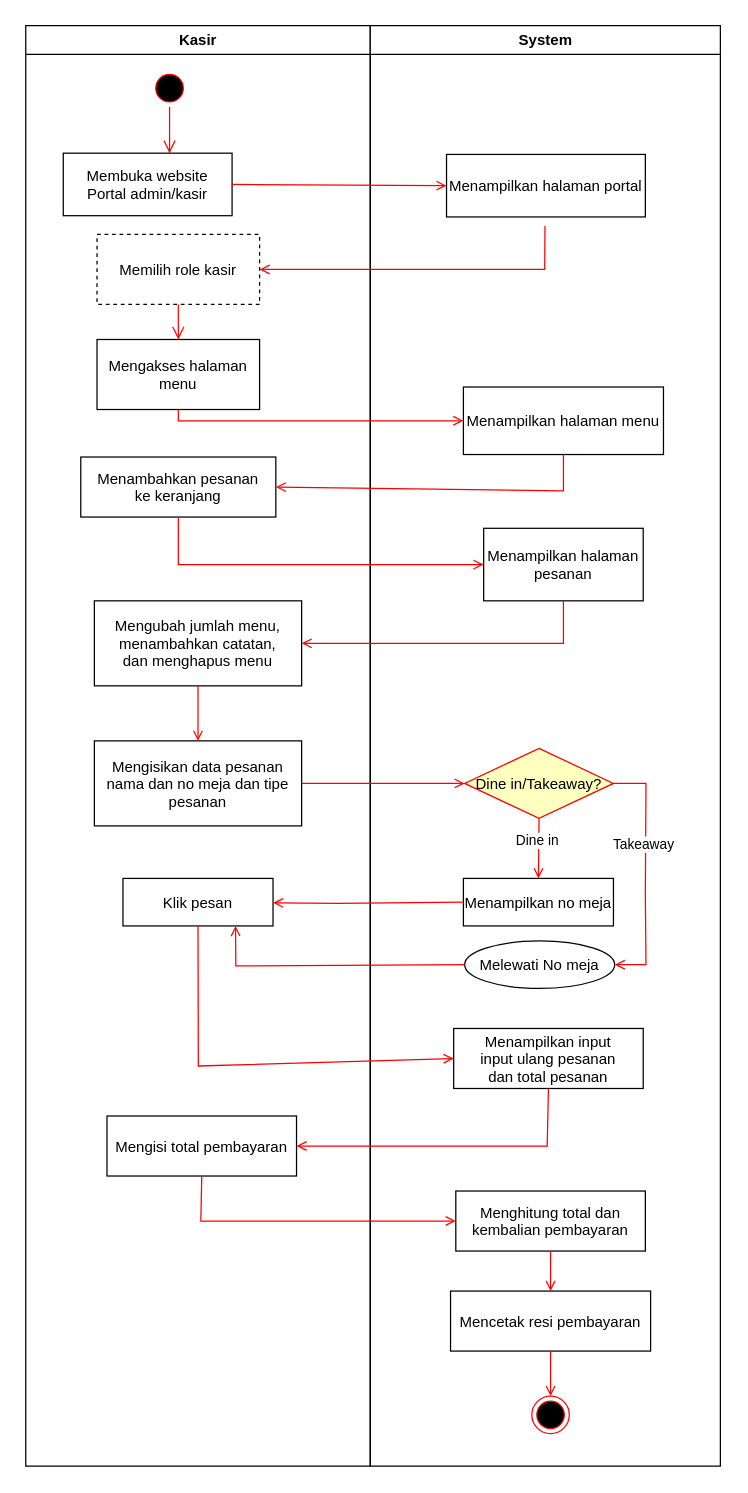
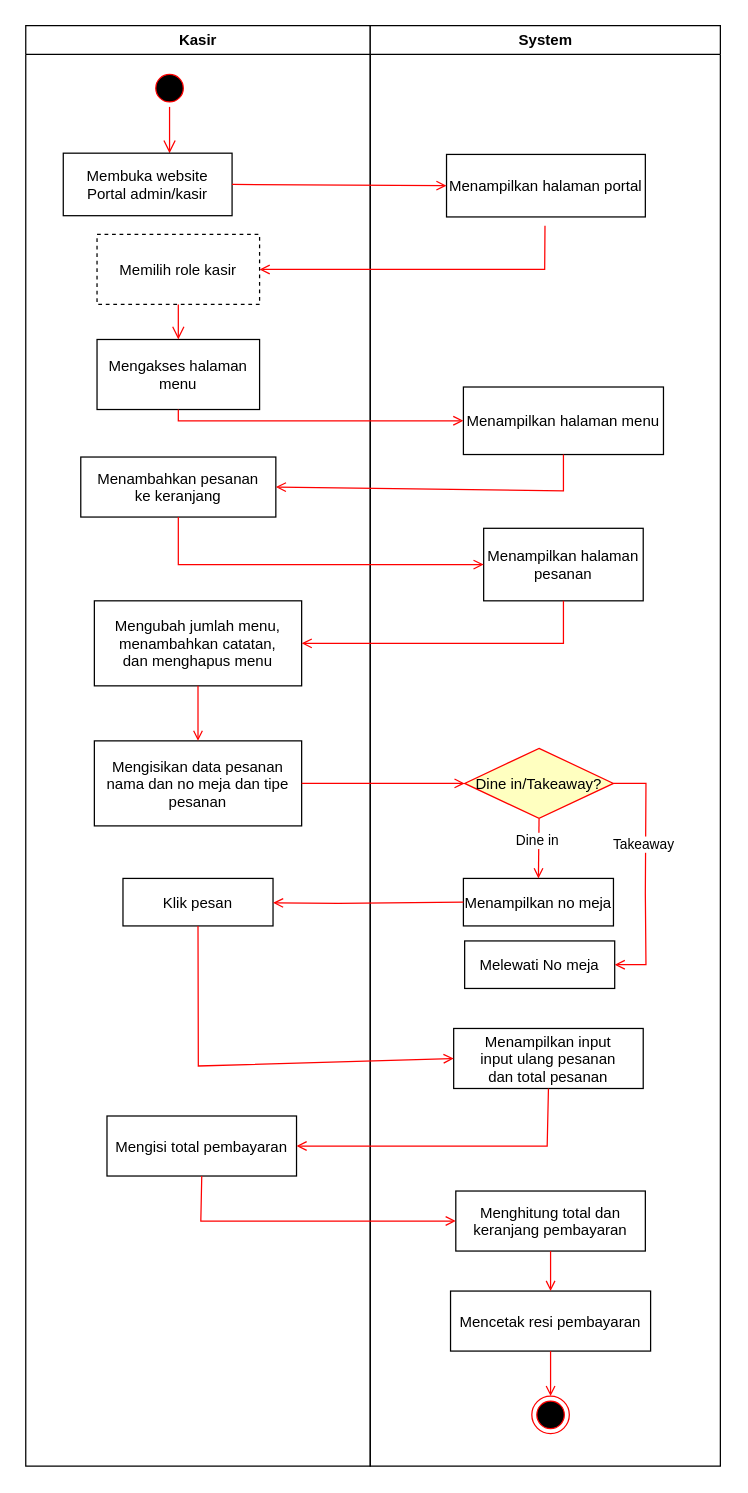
node "Melewati No meja": shape ellipse -> rectangle
edge "Melewati No meja" -> "Klik pesan": removed
node "Menghitung total dan kembalian pembayaran": label "Menghitung total dan kembalian pembayaran" -> "Menghitung total dan keranjang pembayaran"
